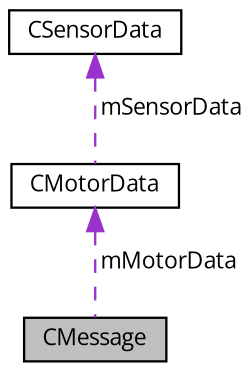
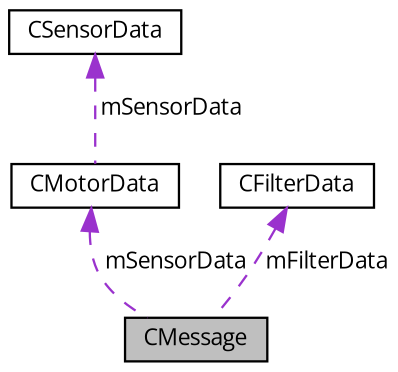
node "CFilterData": added
edge "CMessage" -> "CMotorData": label " mMotorData" -> " mSensorData"
